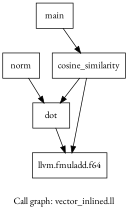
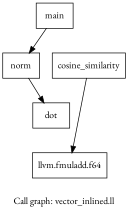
edge "main" -> "cosine_similarity": now "main" -> "norm"
edge "cosine_similarity" -> "dot": removed
edge "dot" -> "llvm.fmuladd.f64": removed
